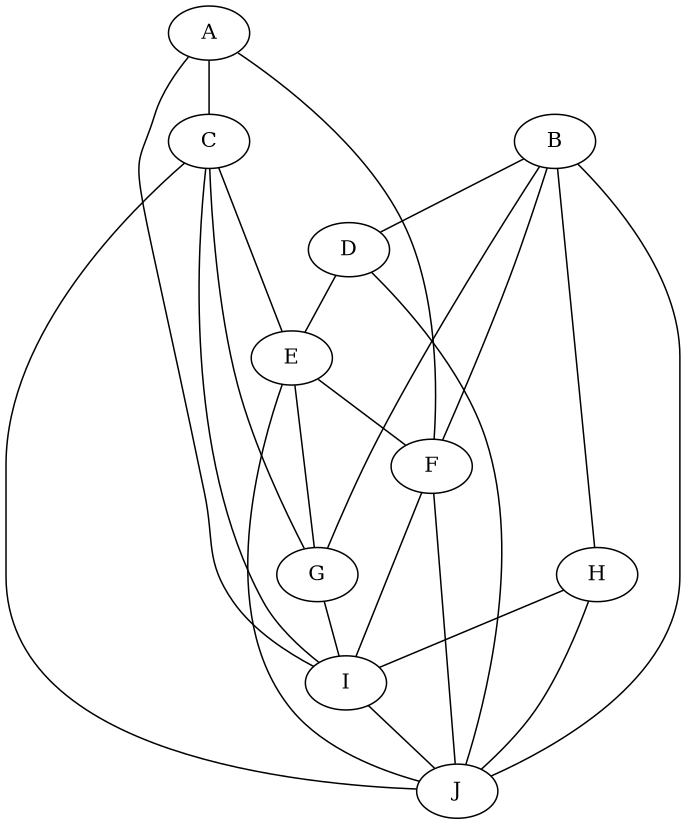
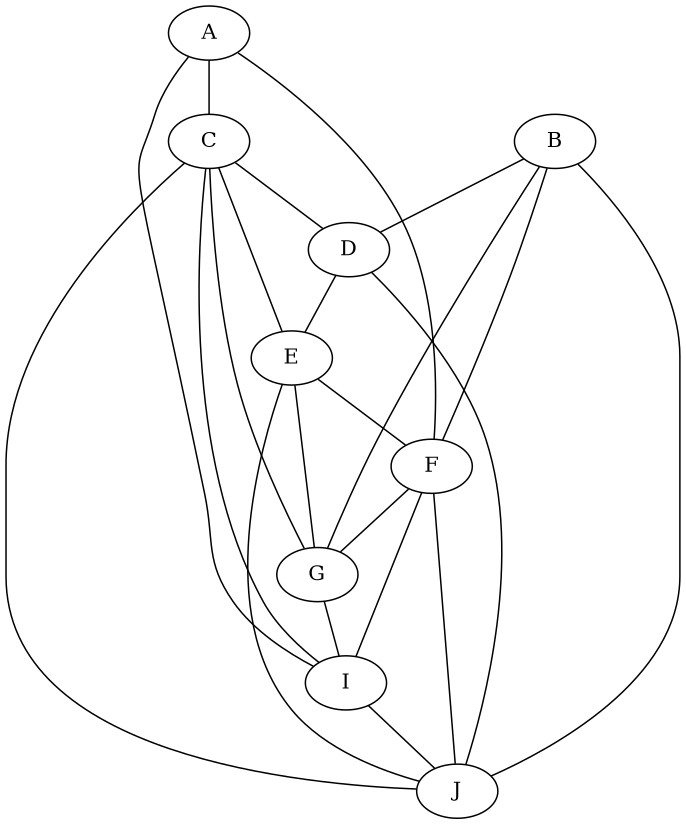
edge "C" -- "D": added
edge "F" -- "G": added
node "H": removed
